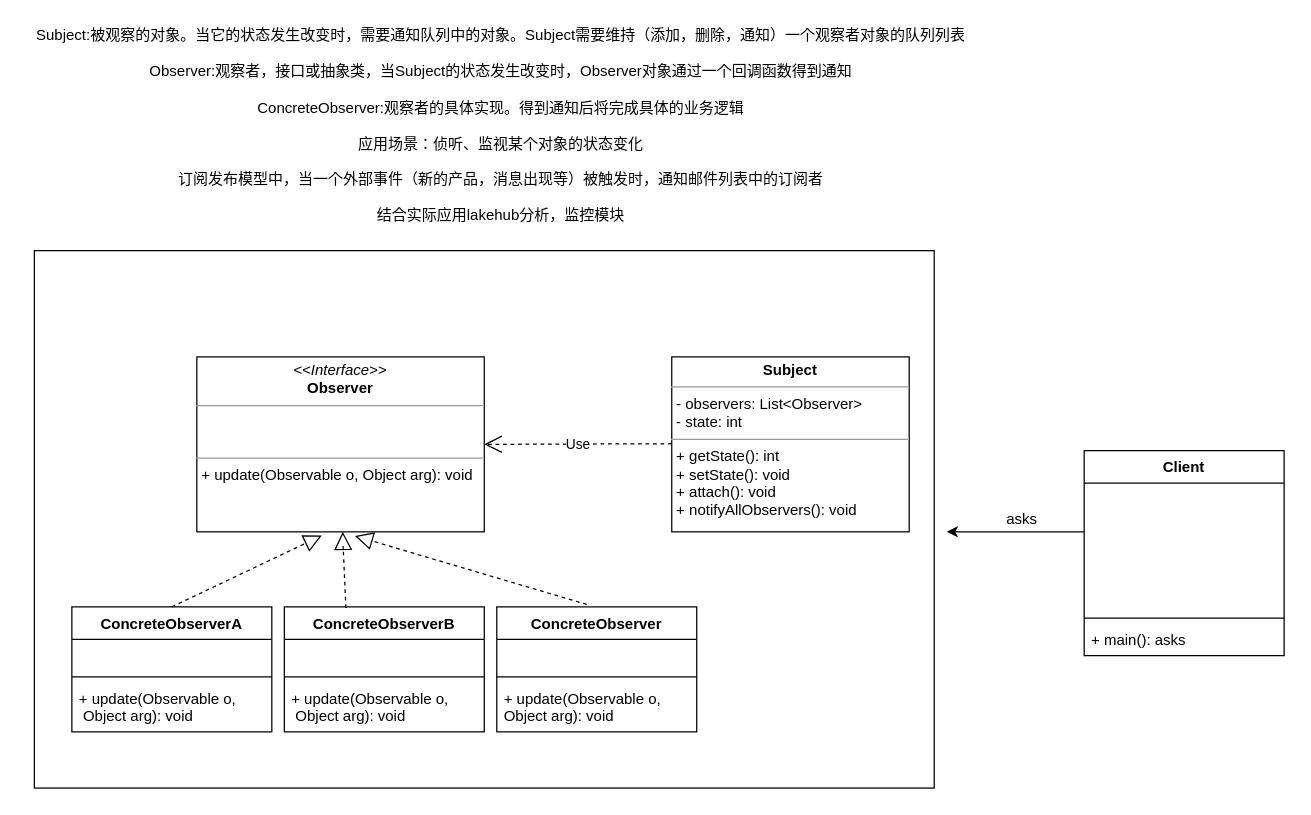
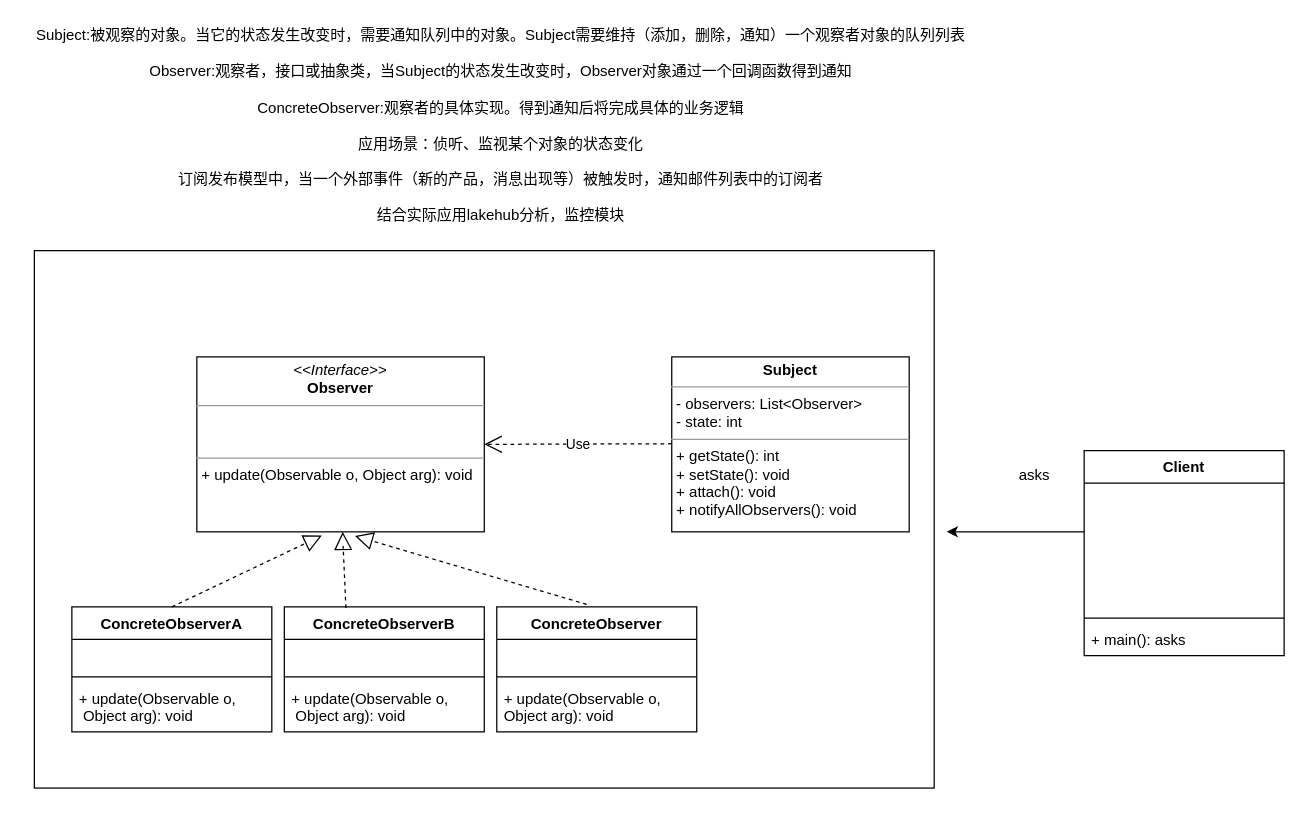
node "asks": moved (1022, 519) -> (1034, 476)
